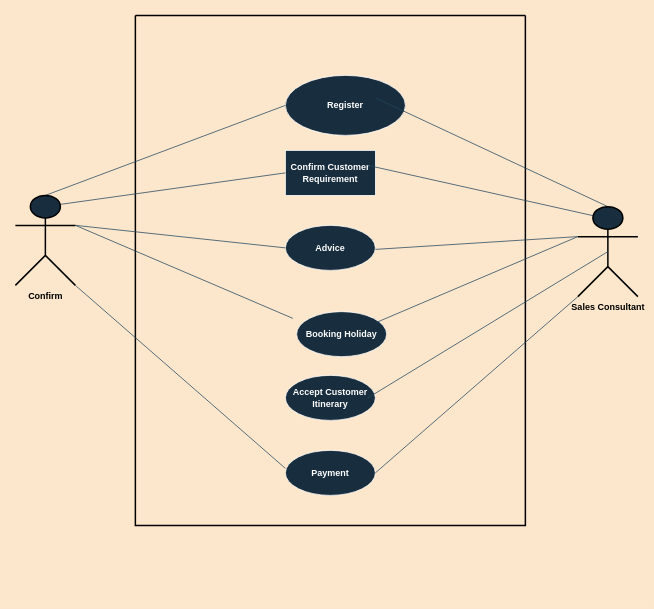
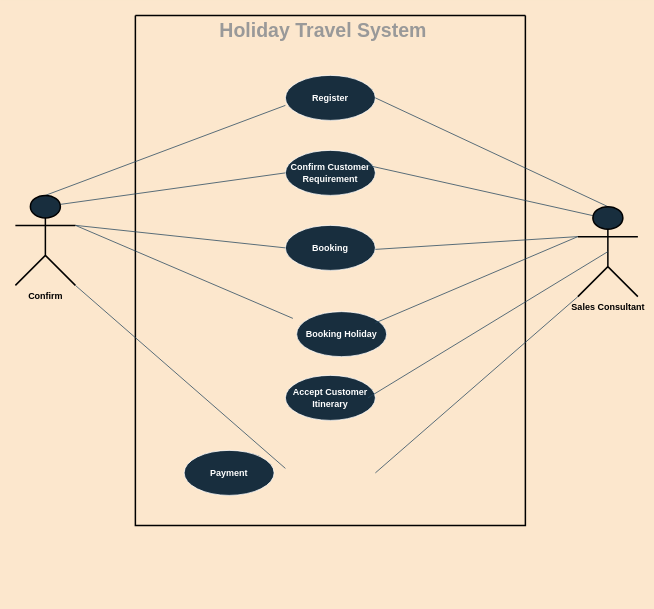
node "Holiday Travel System": added
node "Register": size 120x60 -> 90x45
node "Confirm Customer Requirement": shape rectangle -> ellipse
node "Advice": label "Advice" -> "Booking"
node "Payment": moved (330, 473) -> (229, 473)
